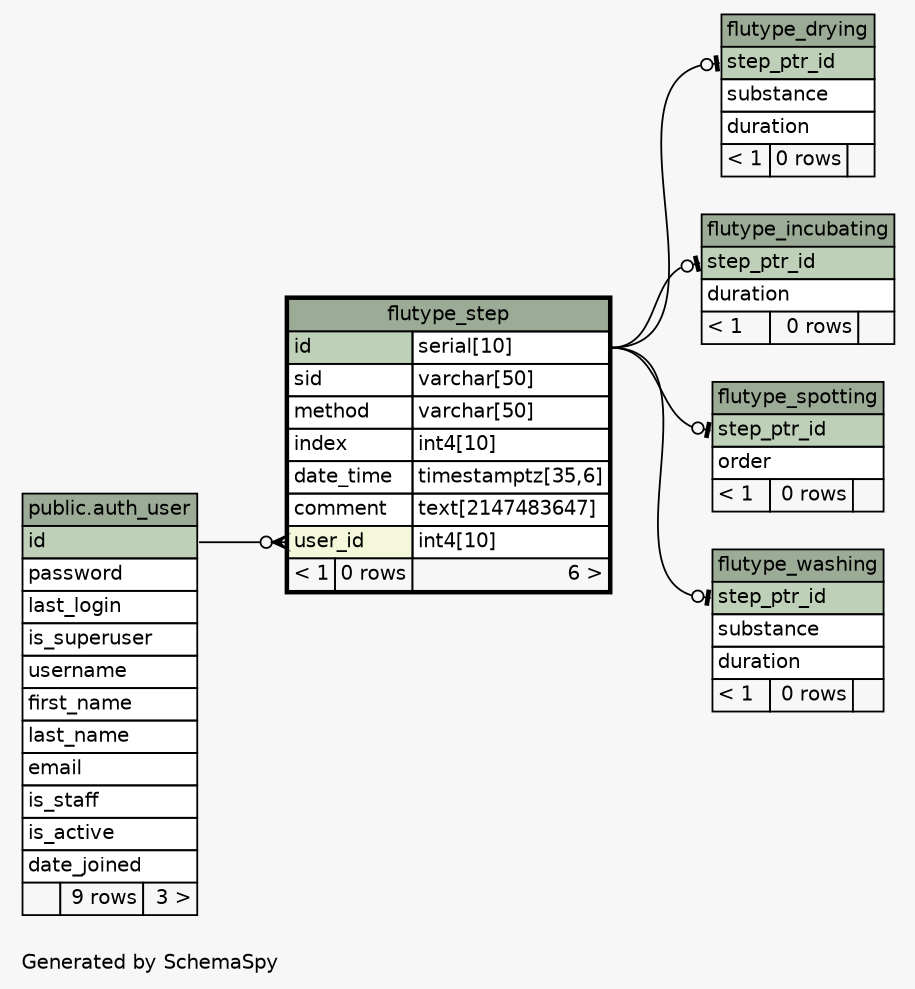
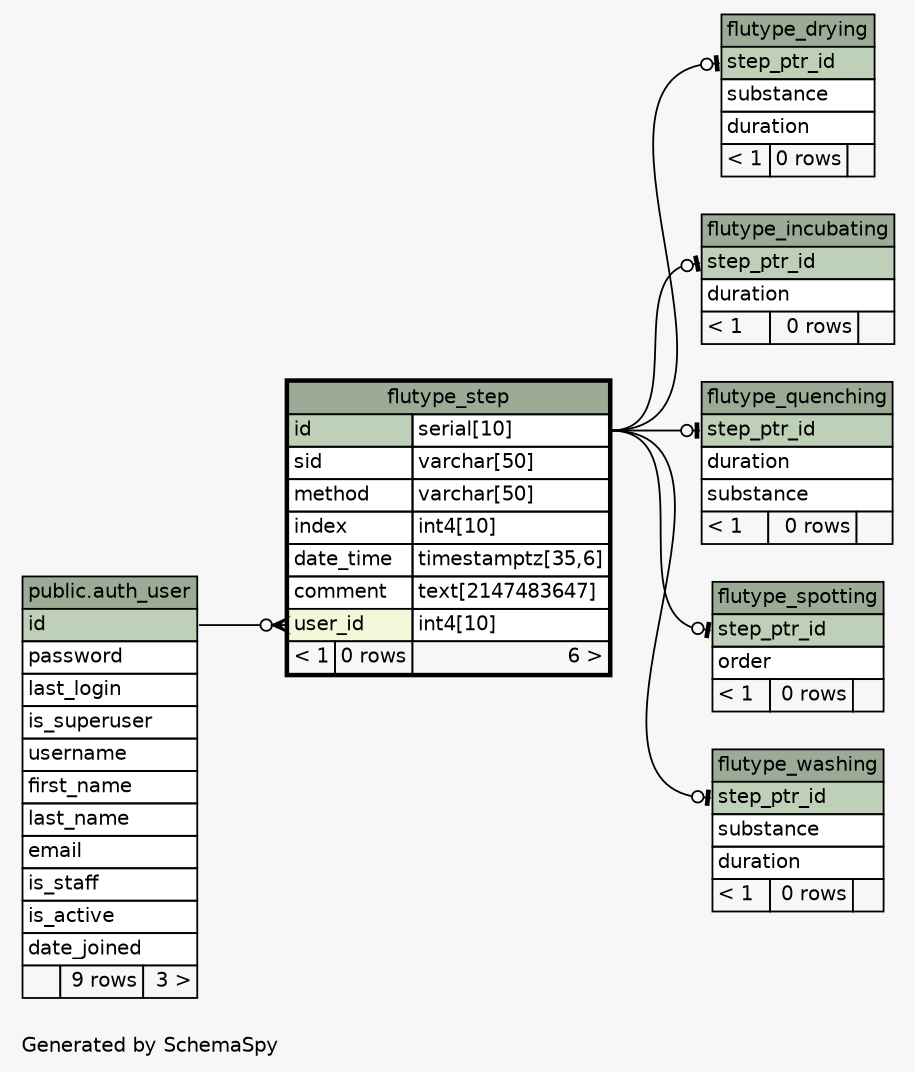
node "flutype_quenching": added
